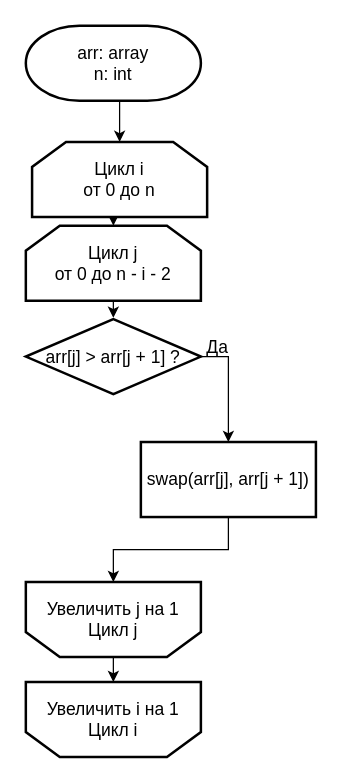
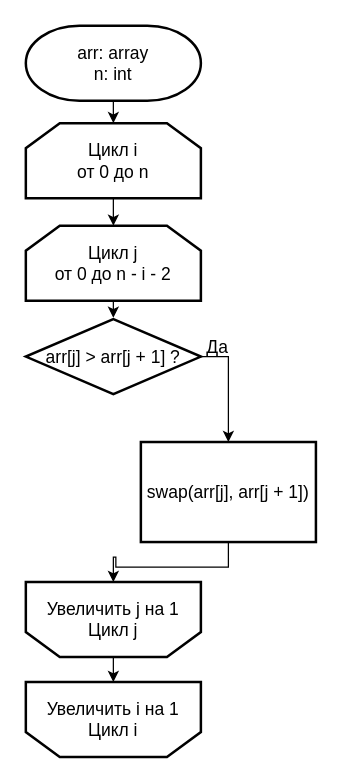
node "Цикл i от 0 до n": moved (119, 179) -> (113, 161)
node "swap(arr[j], arr[j + 1])": size 175x75 -> 175x100
